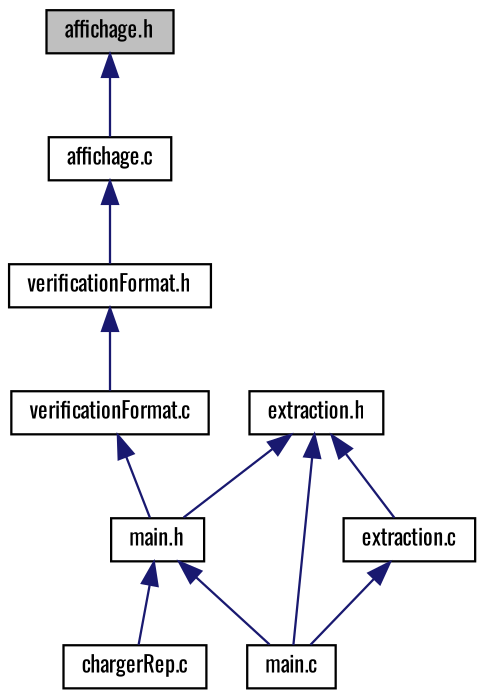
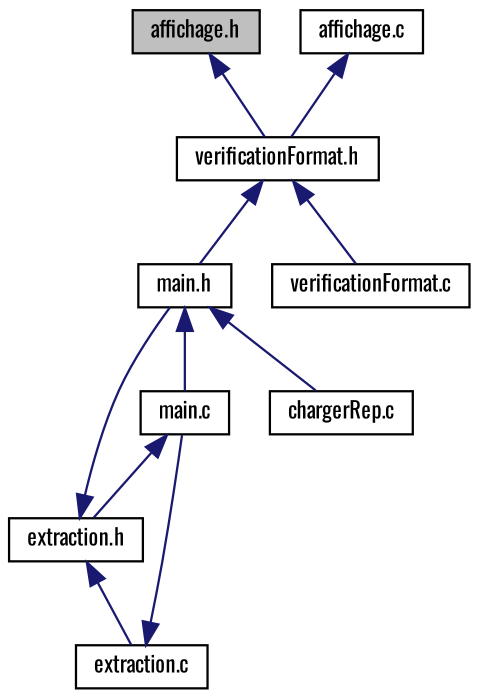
edge "affichage.c" -> "affichage.h": now "verificationFormat.h" -> "affichage.h"
edge "main.h" -> "verificationFormat.c": now "main.h" -> "verificationFormat.h"
edge "main.c" -> "extraction.h": reversed
